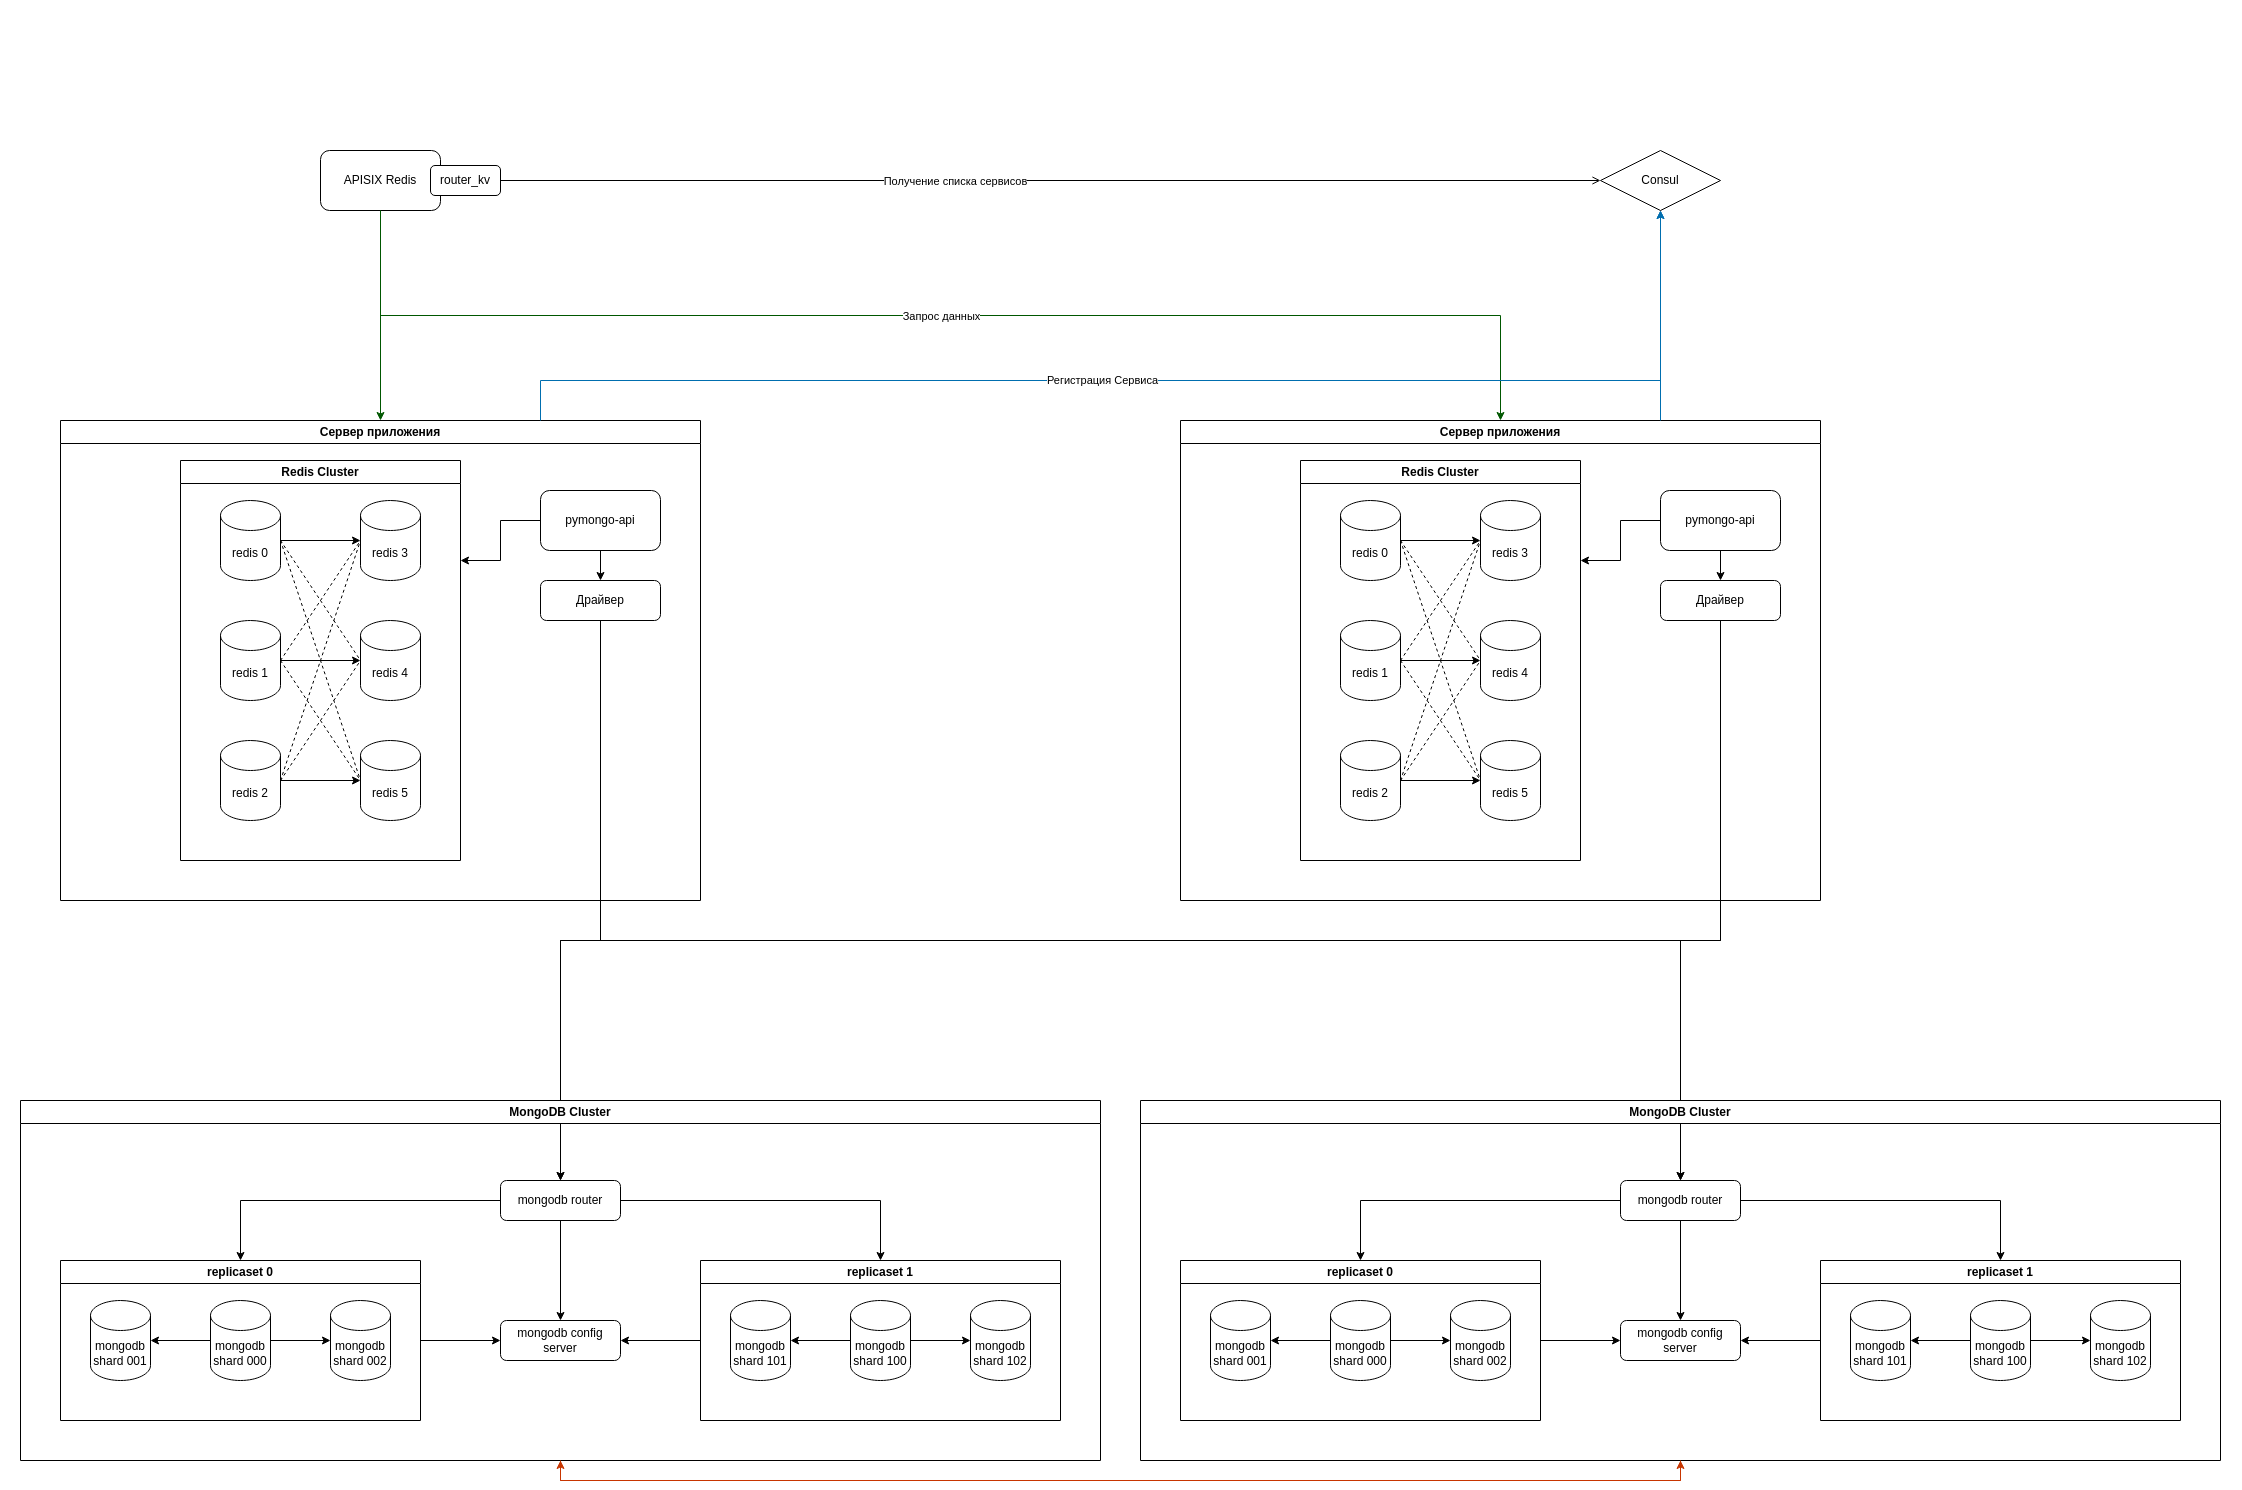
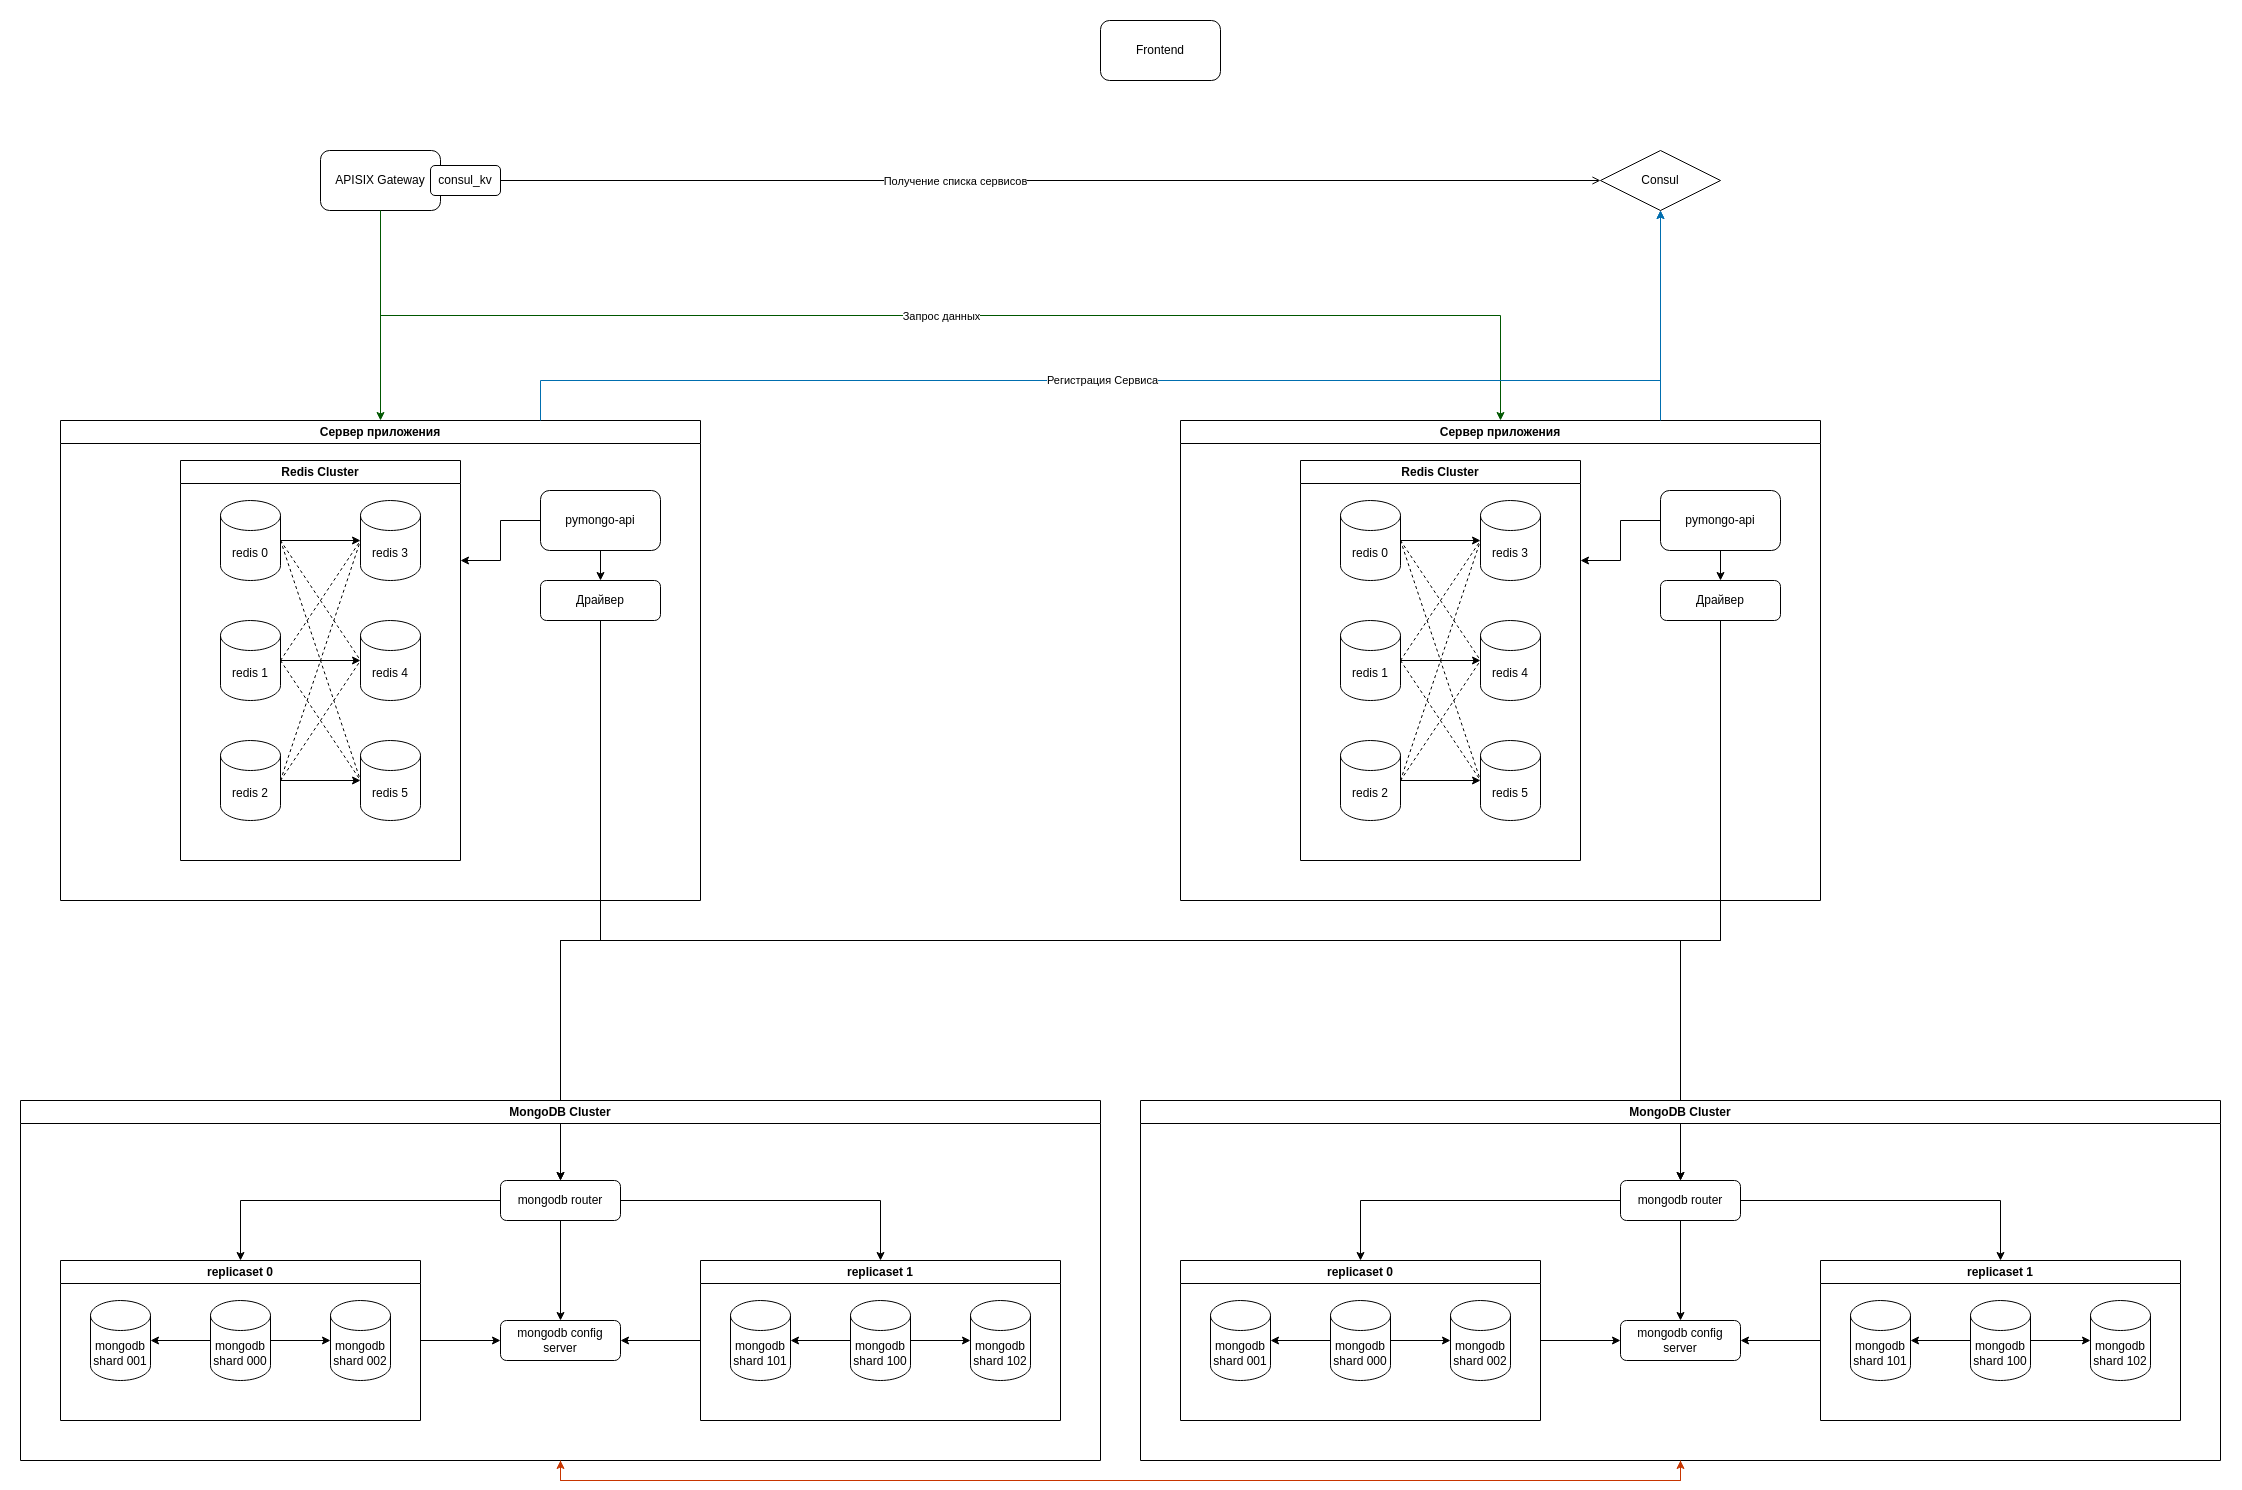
node "Frontend": added
node "APISIX Redis": label "APISIX Redis" -> "APISIX Gateway"
node "router_kv": label "router_kv" -> "consul_kv"
